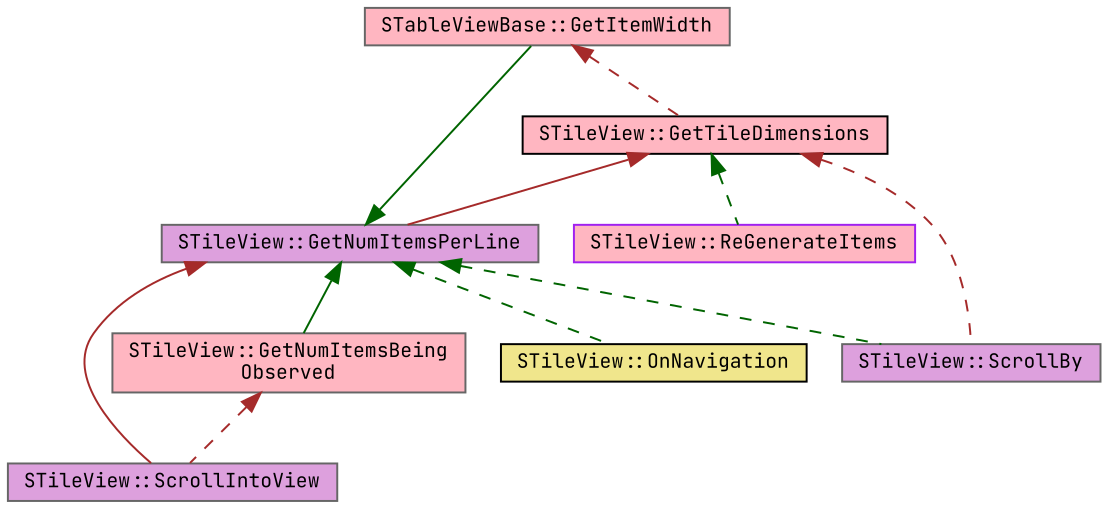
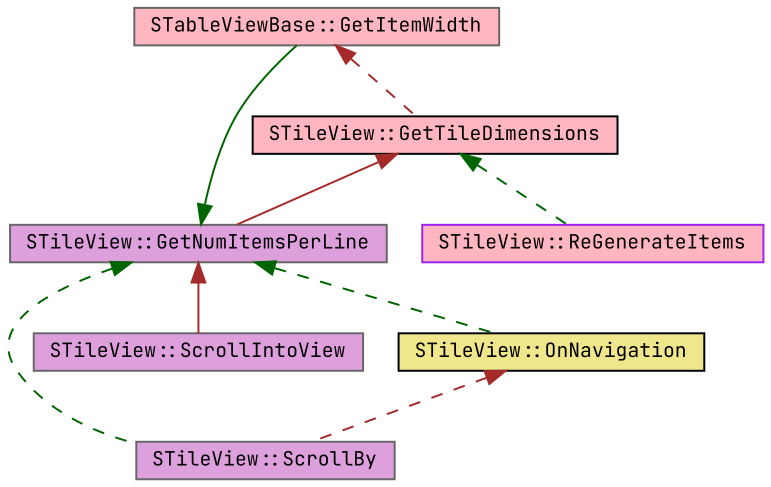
edge "STileView::ScrollBy" -> "STileView::GetTileDimensions": now "STileView::ScrollBy" -> "STileView::OnNavigation"
node "STileView::GetNumItemsBeing Observed": removed
